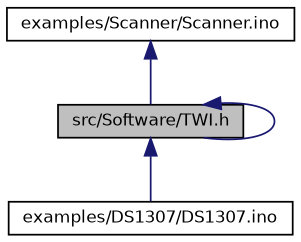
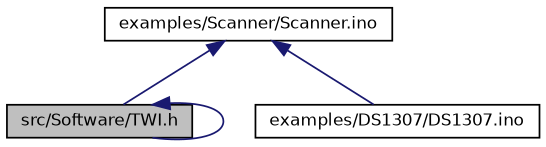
edge "examples/DS1307/DS1307.ino" -> "src/Software/TWI.h": now "examples/DS1307/DS1307.ino" -> "examples/Scanner/Scanner.ino"
